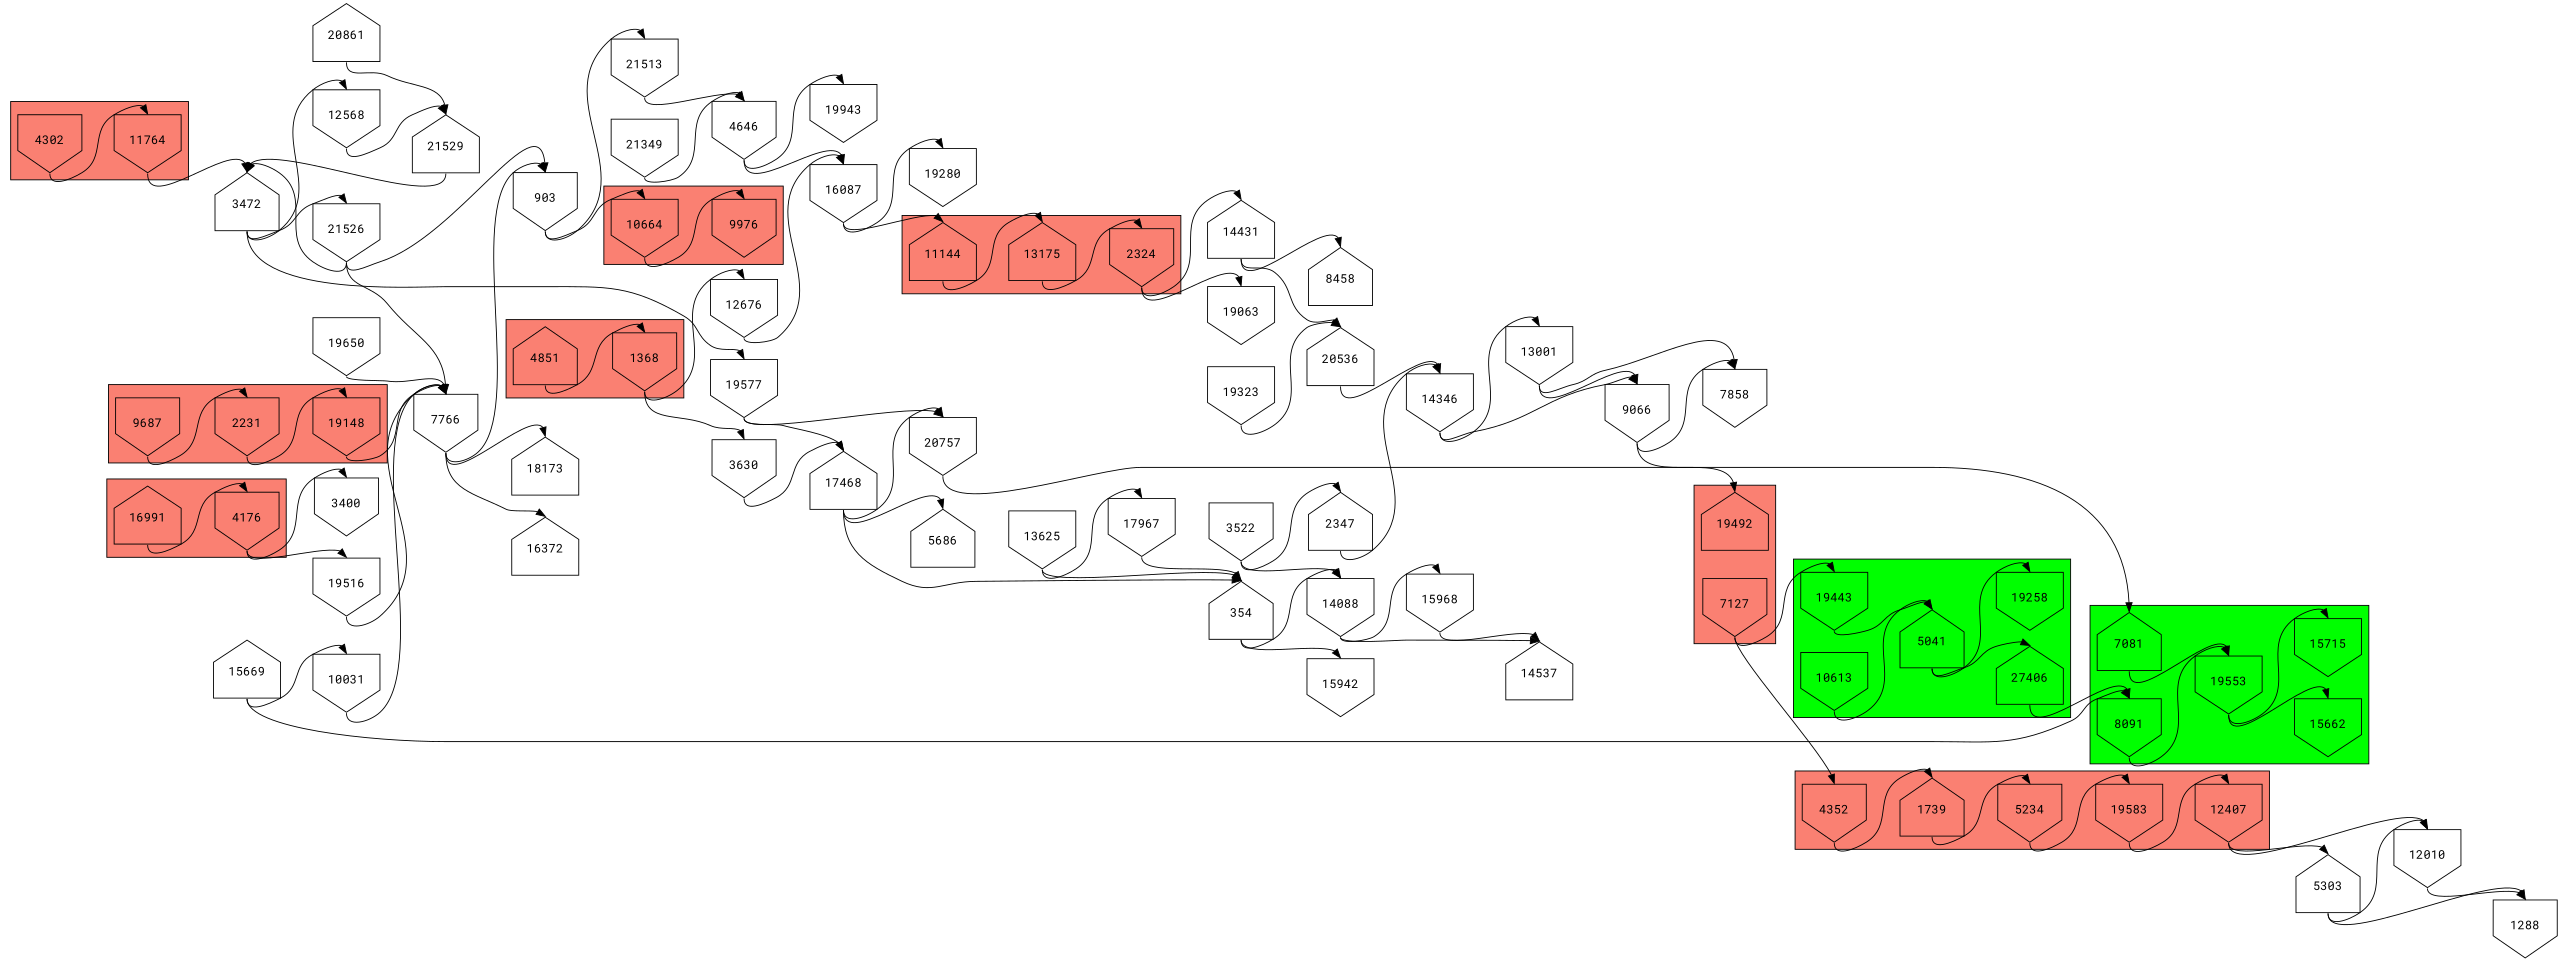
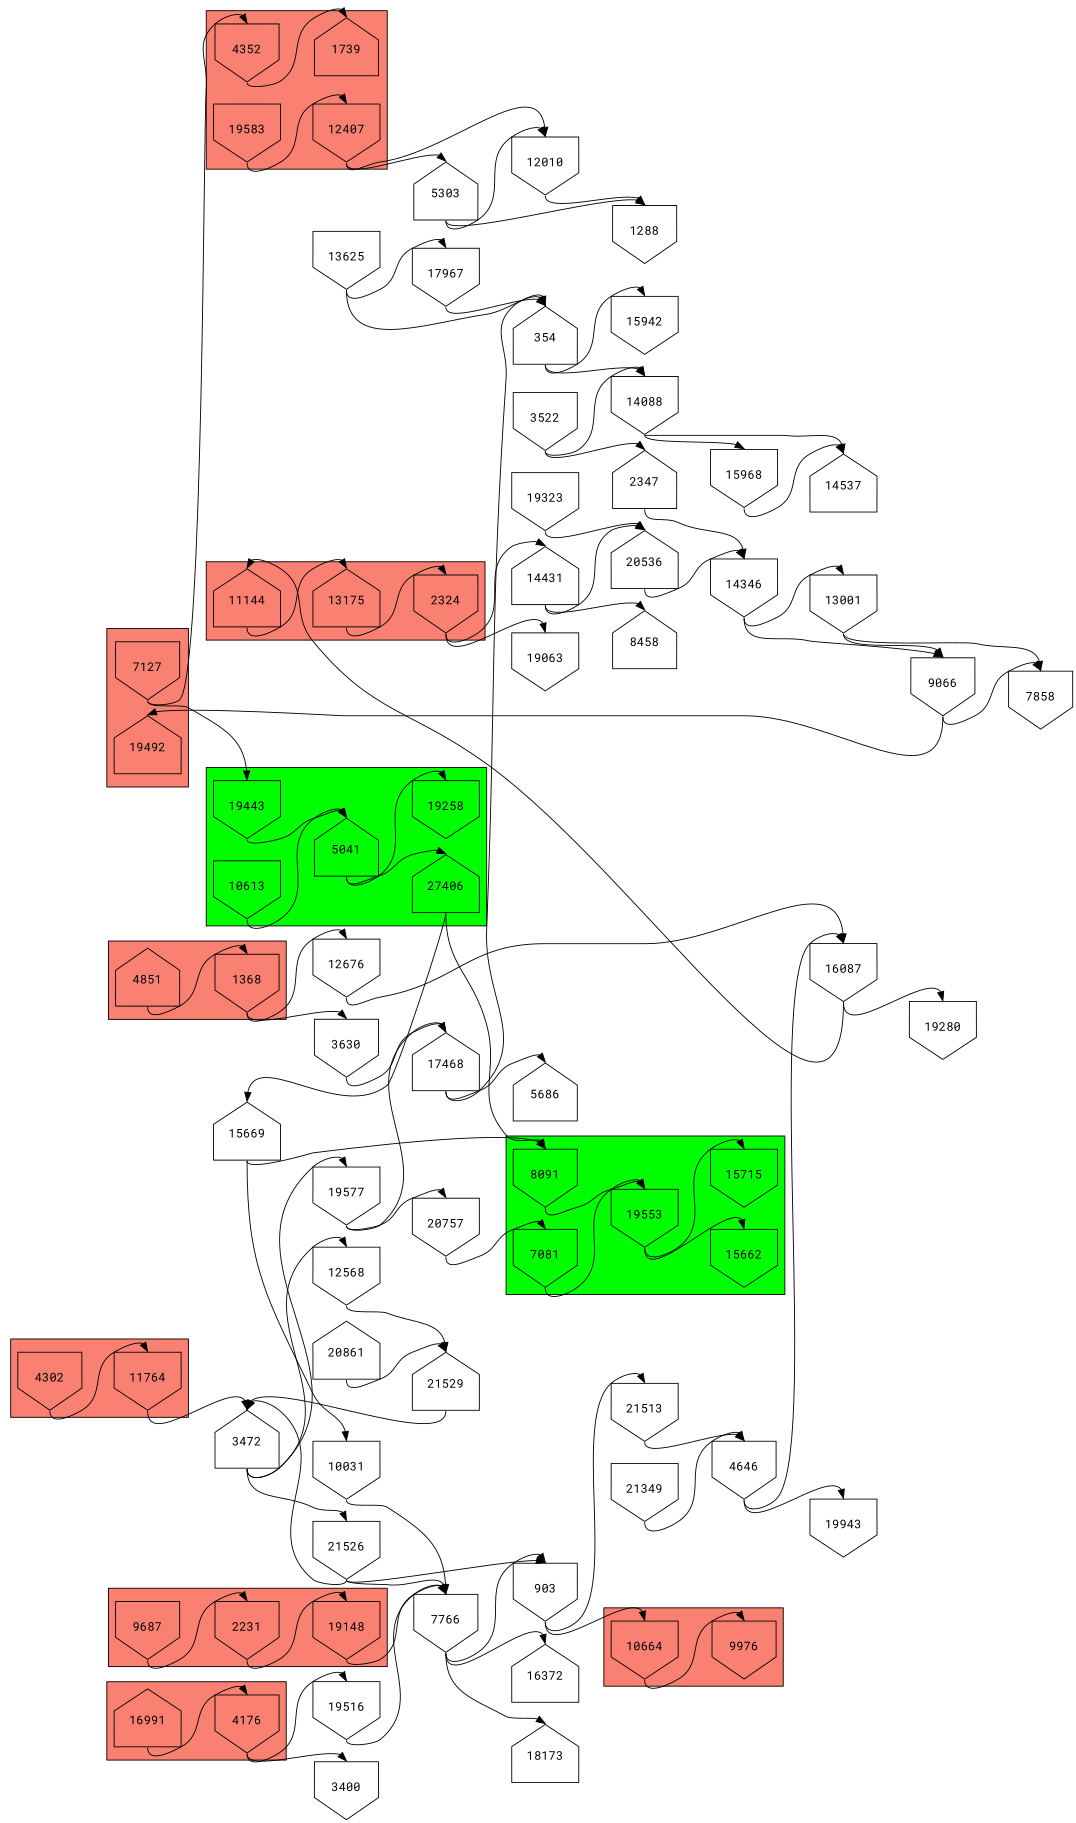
node "19650": removed
edge "17468" -> "20757": removed
node "7081": shape house -> invhouse
node "5234": removed
edge "27406" -> "15669": added
